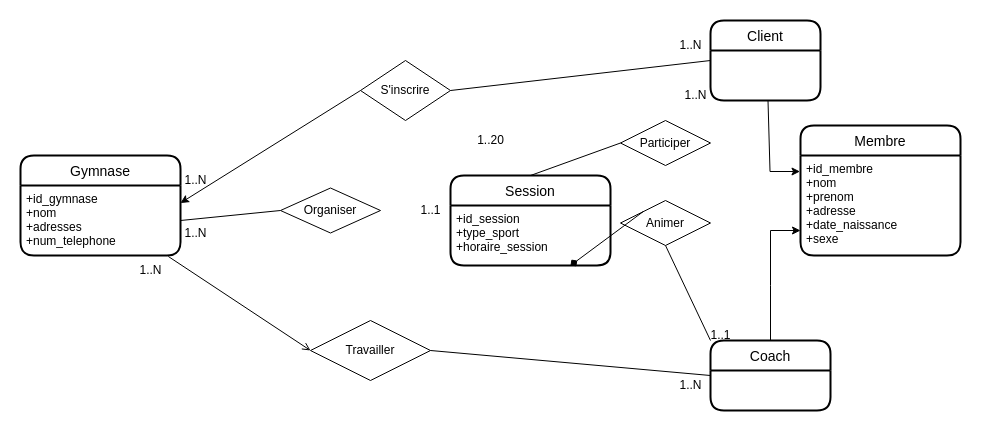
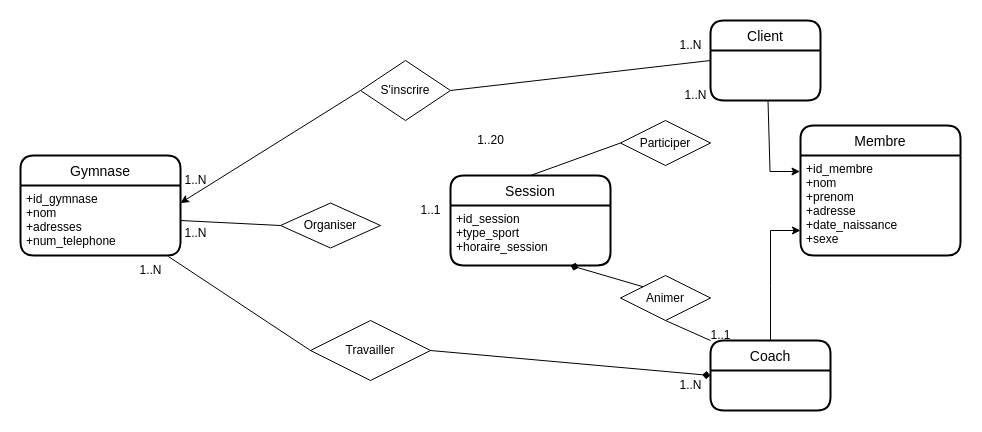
node "Organiser": moved (331, 211) -> (331, 226)
node "Animer": moved (666, 223) -> (666, 298)
edge "+id_gymnase +nom +adresses +num_telephone" -> "Travailler": arrowhead open -> none
edge "Travailler" -- "Coach": arrowhead none -> diamond
